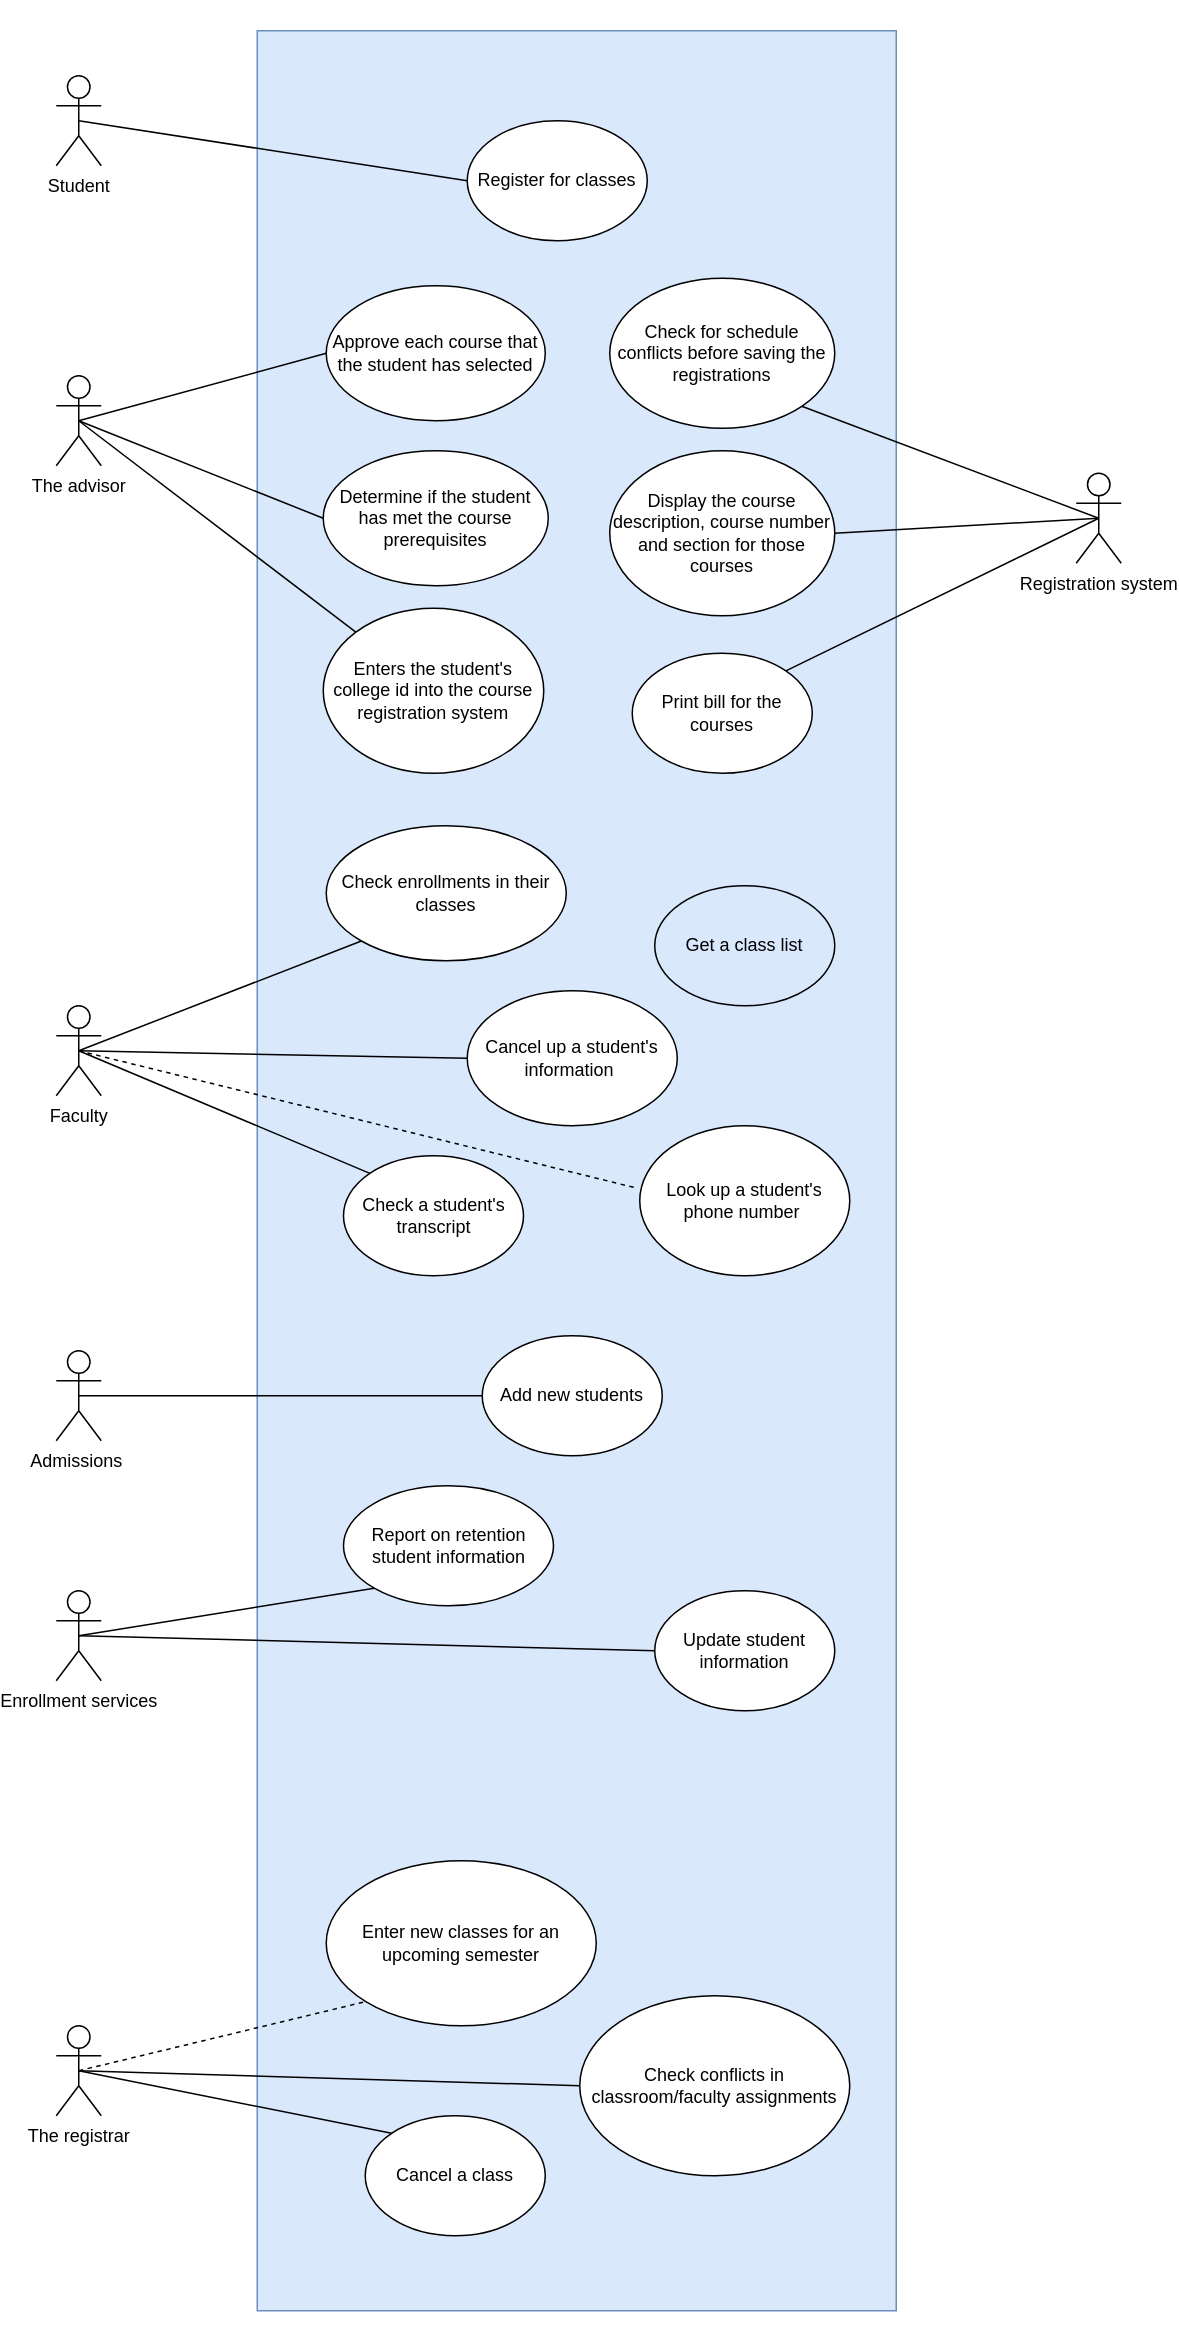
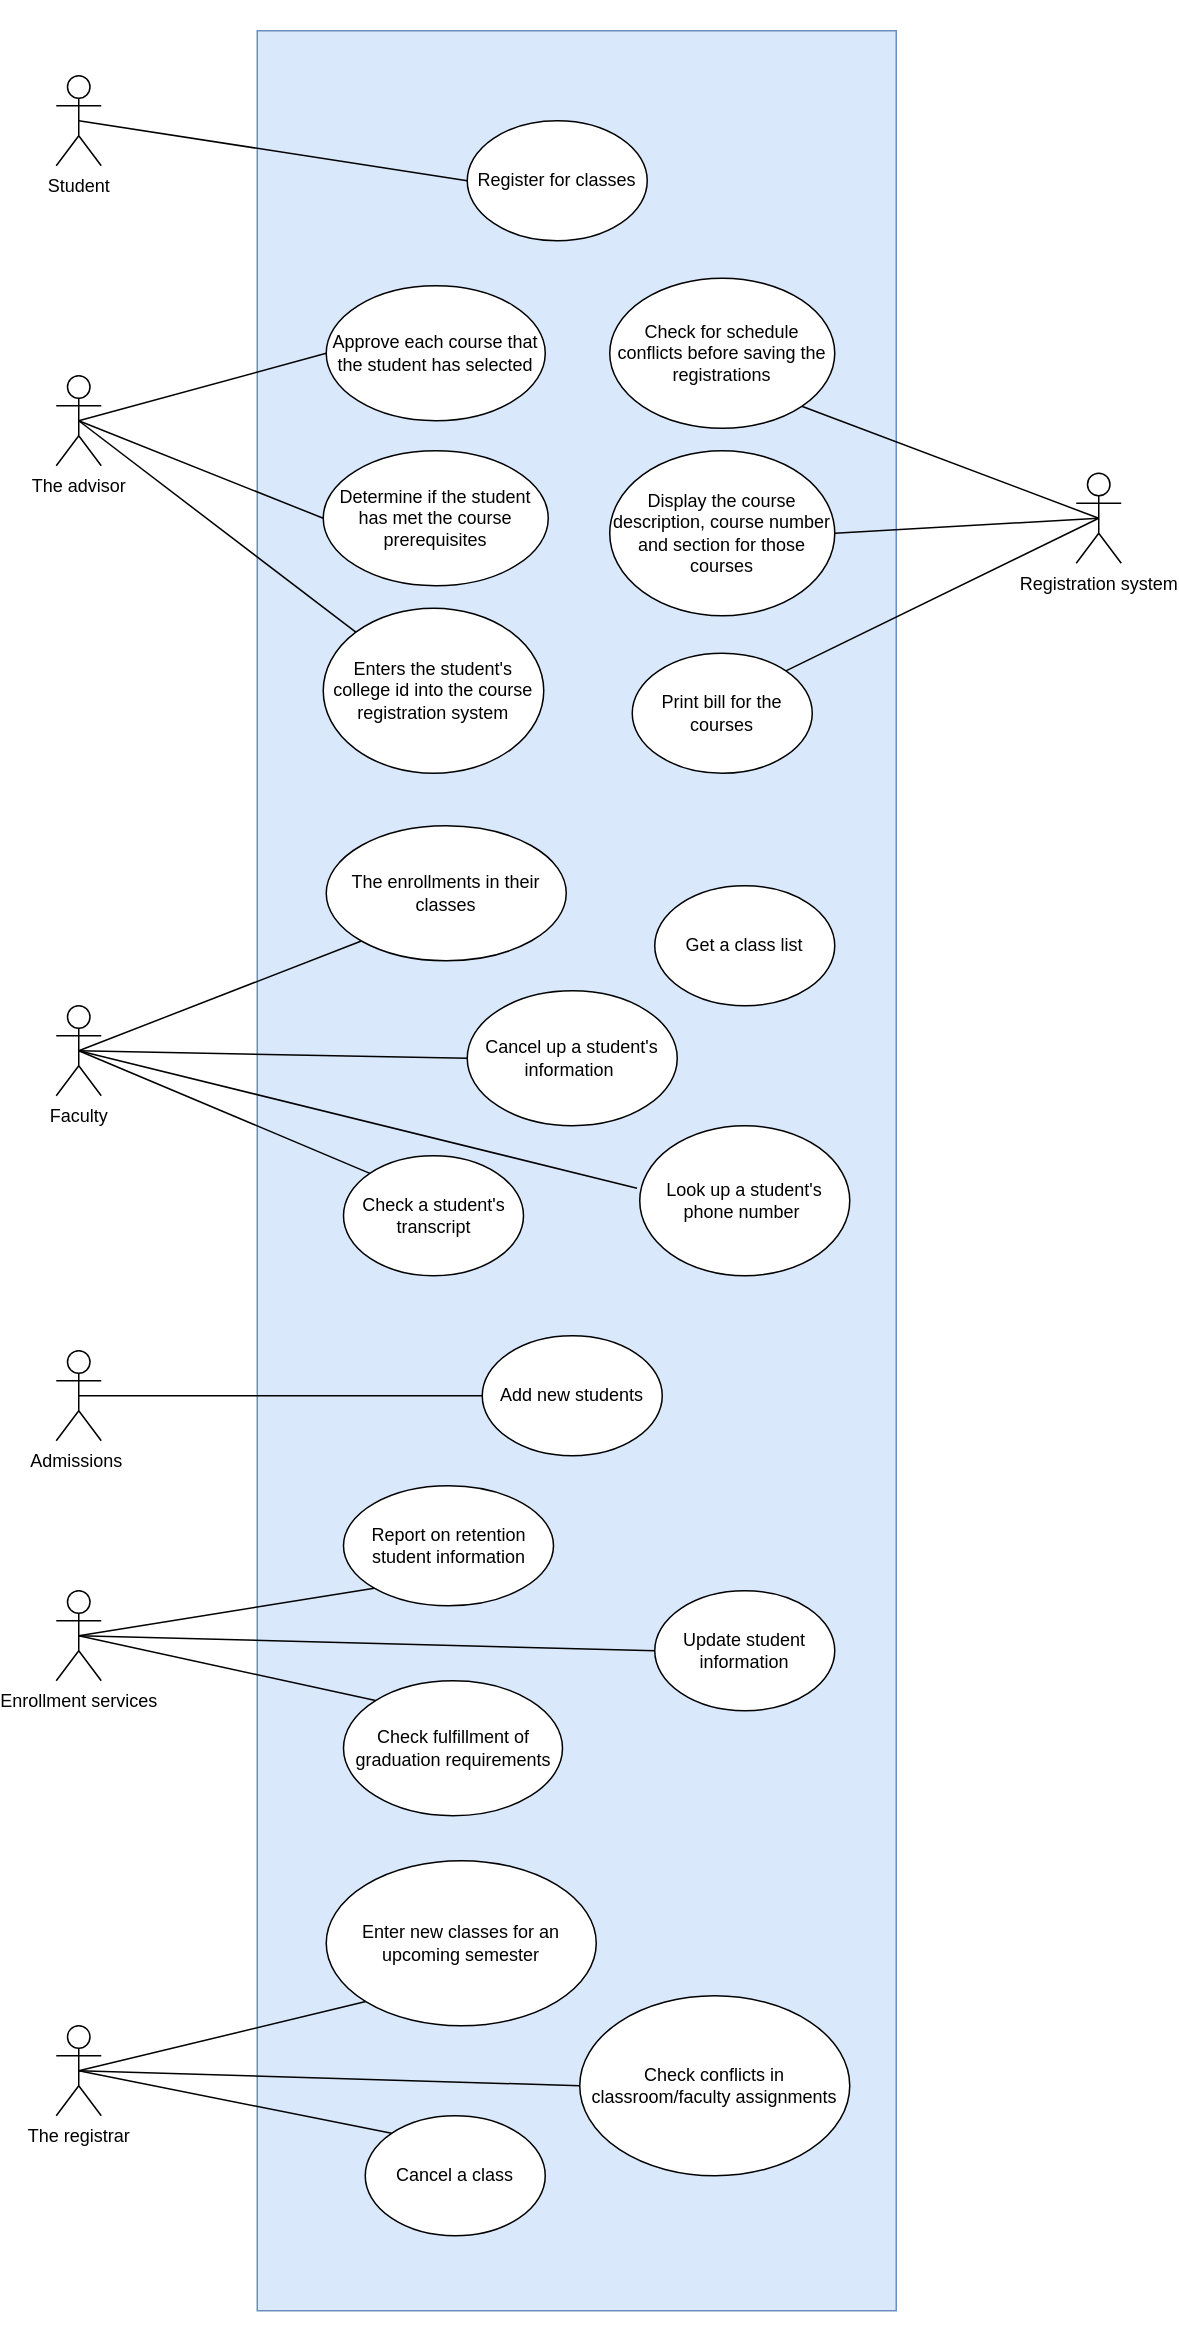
node "Check enrollments in their classes": label "Check enrollments in their classes" -> "The enrollments in their classes"
node "Get a class list": fillcolor #dae8fc -> #ffffff
edge "Faculty" -- "Look up a student's phone number": style dashed -> solid
edge "Enrollment services" -- "Check fulfillment of graduation requirements": added
node "Check fulfillment of graduation requirements": added
edge "Enter new classes for an upcoming semester" -- "The registrar": style dashed -> solid
